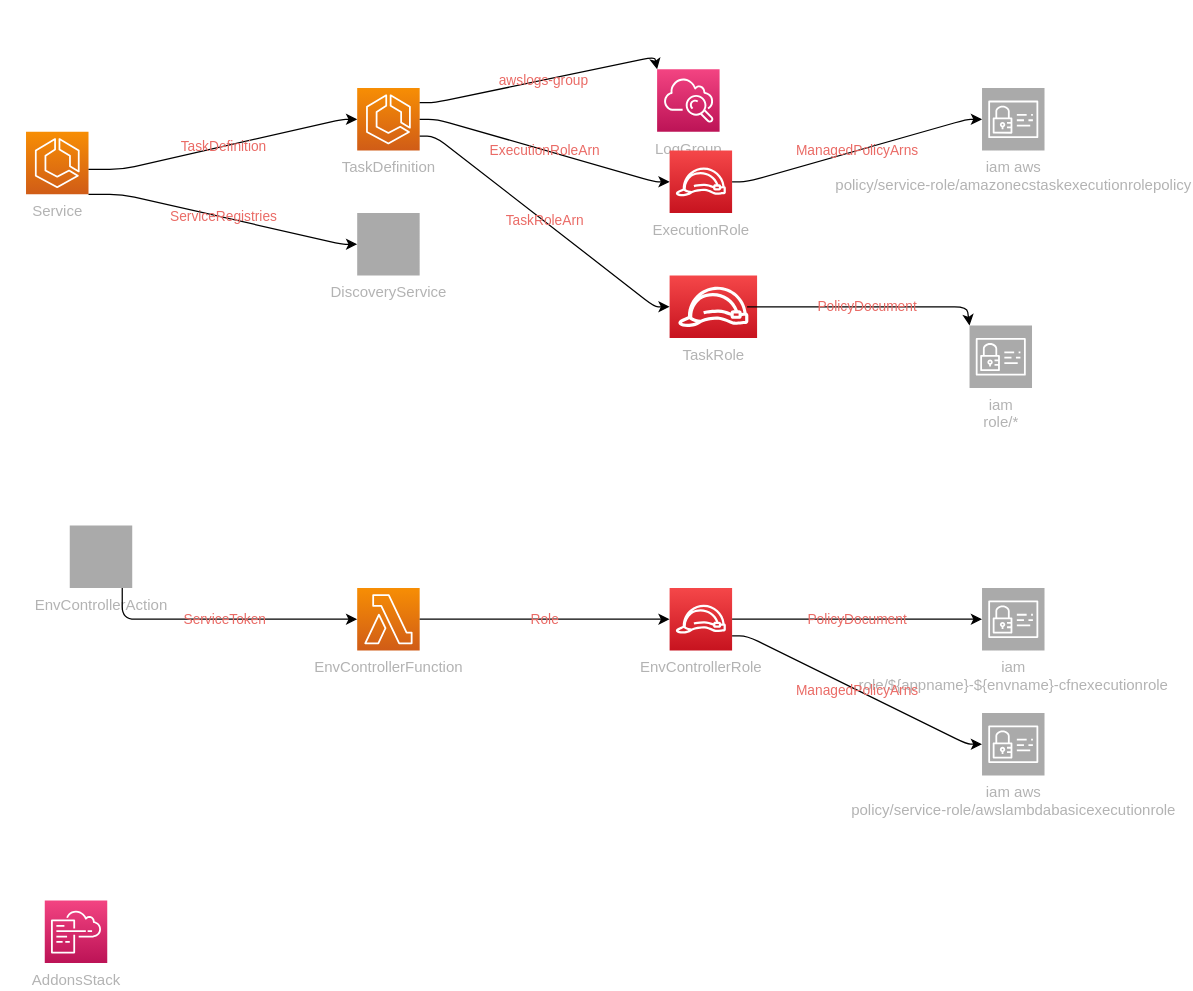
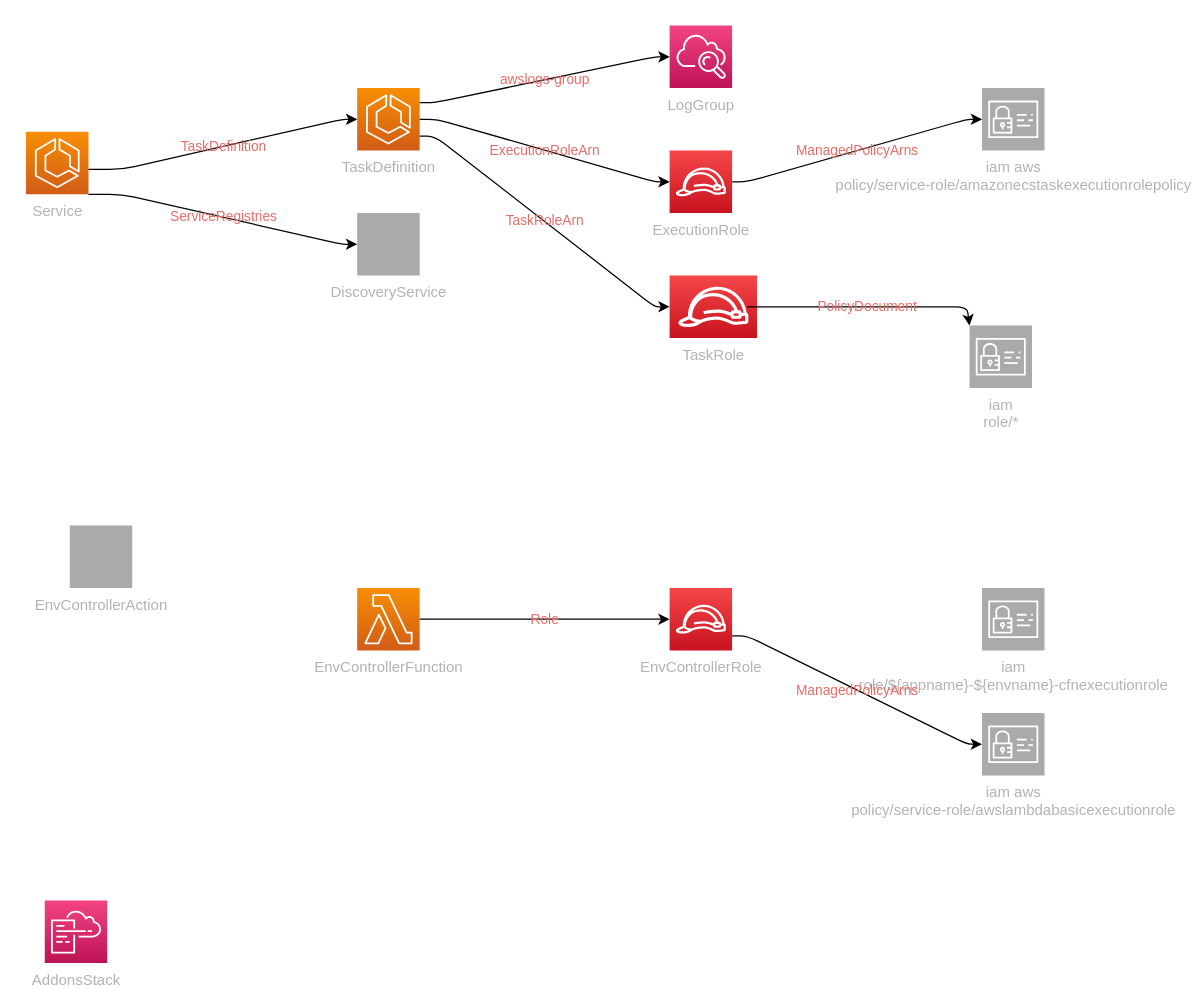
node "LogGroup": moved (688, 101) -> (701, 57)
edge "EnvControllerAction" -> "EnvControllerFunction": removed, label "ServiceToken"
edge "EnvControllerRole" -> "iam role/${appname}-${envname}-cfnexecutionrole": removed, label "PolicyDocument"
